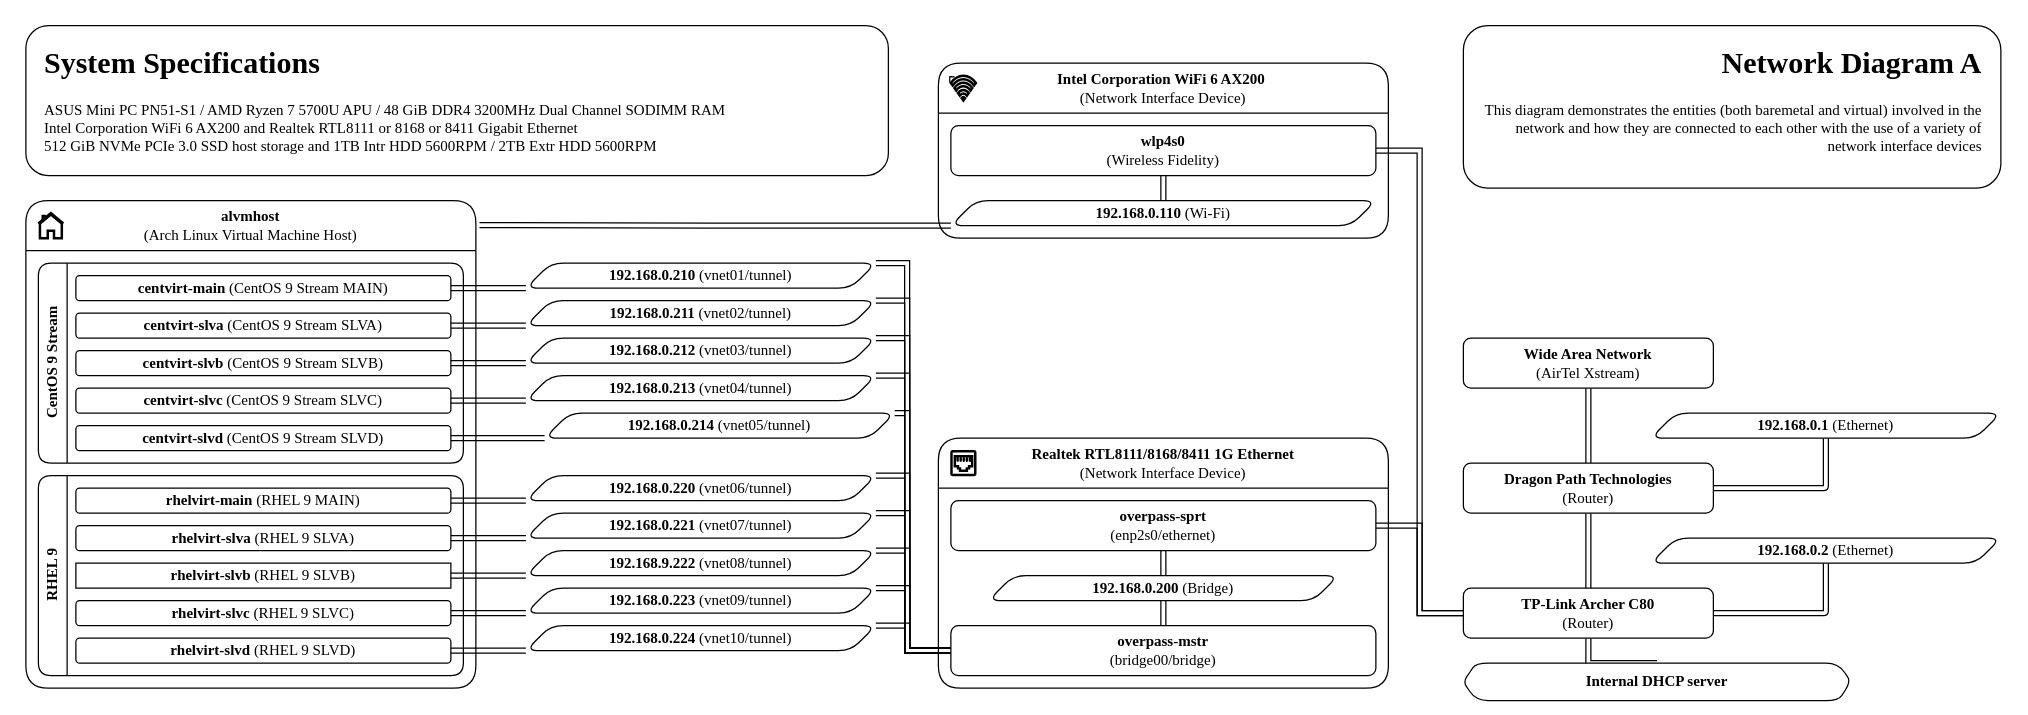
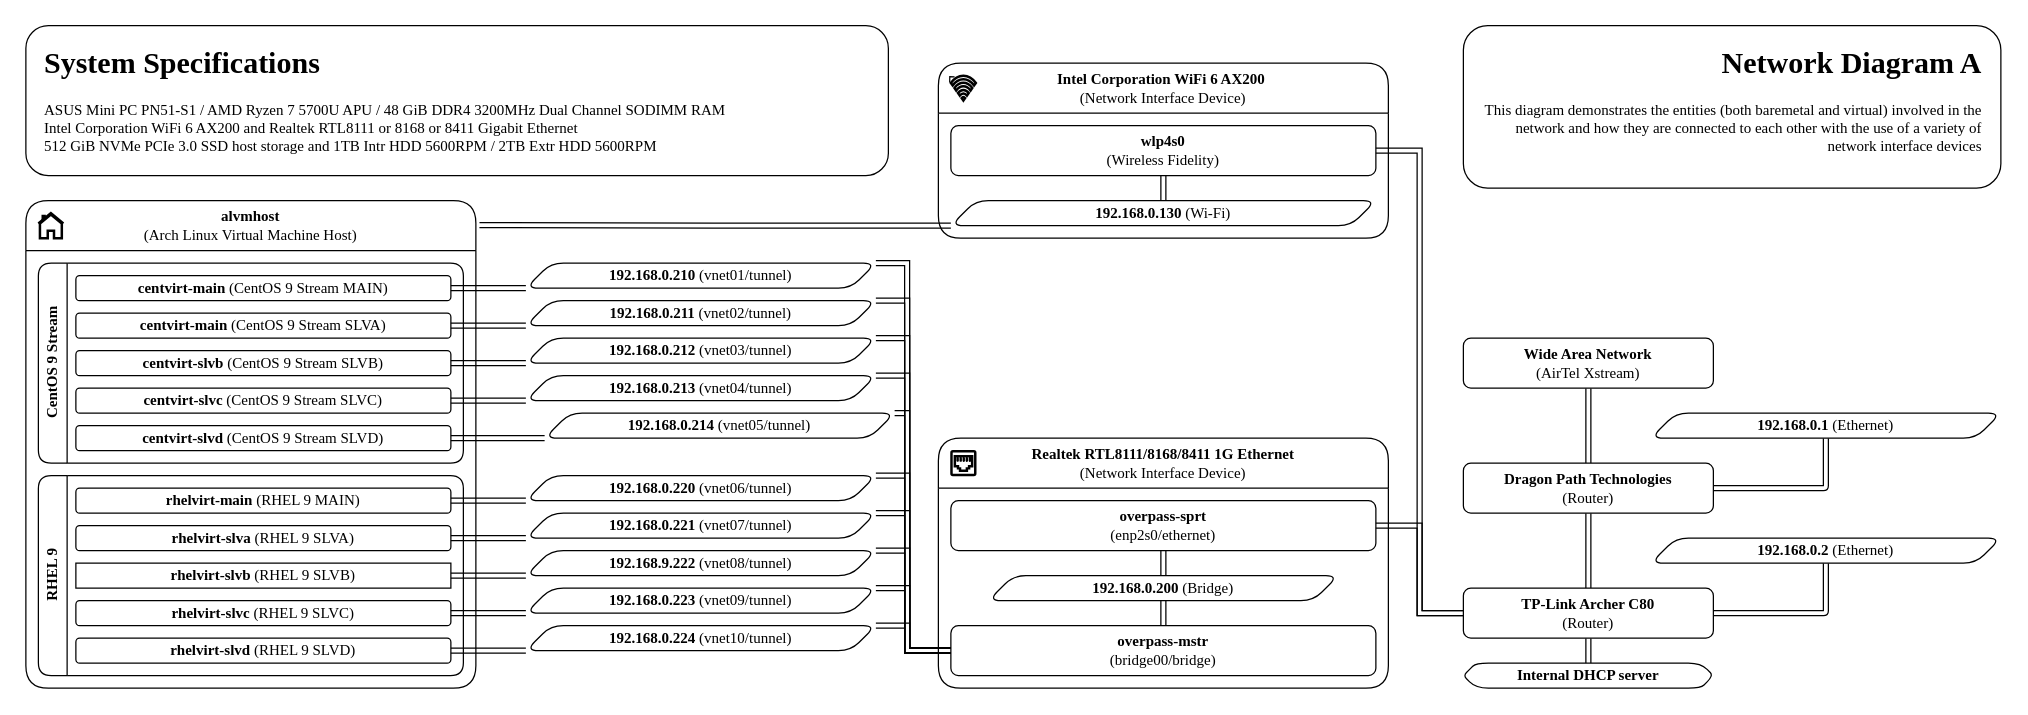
node "192.168.0.110 (Wi-Fi)": label "192.168.0.110 (Wi-Fi)" -> "192.168.0.130 (Wi-Fi)"
node "centvirt-slva (CentOS 9 Stream SLVA)": label "centvirt-slva (CentOS 9 Stream SLVA)" -> "centvirt-main (CentOS 9 Stream SLVA)"
node "Internal DHCP server": size 388x38 -> 250x25
